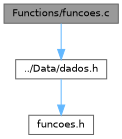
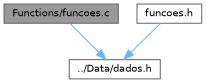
edge "../Data/dados.h" -> "funcoes.h": reversed
